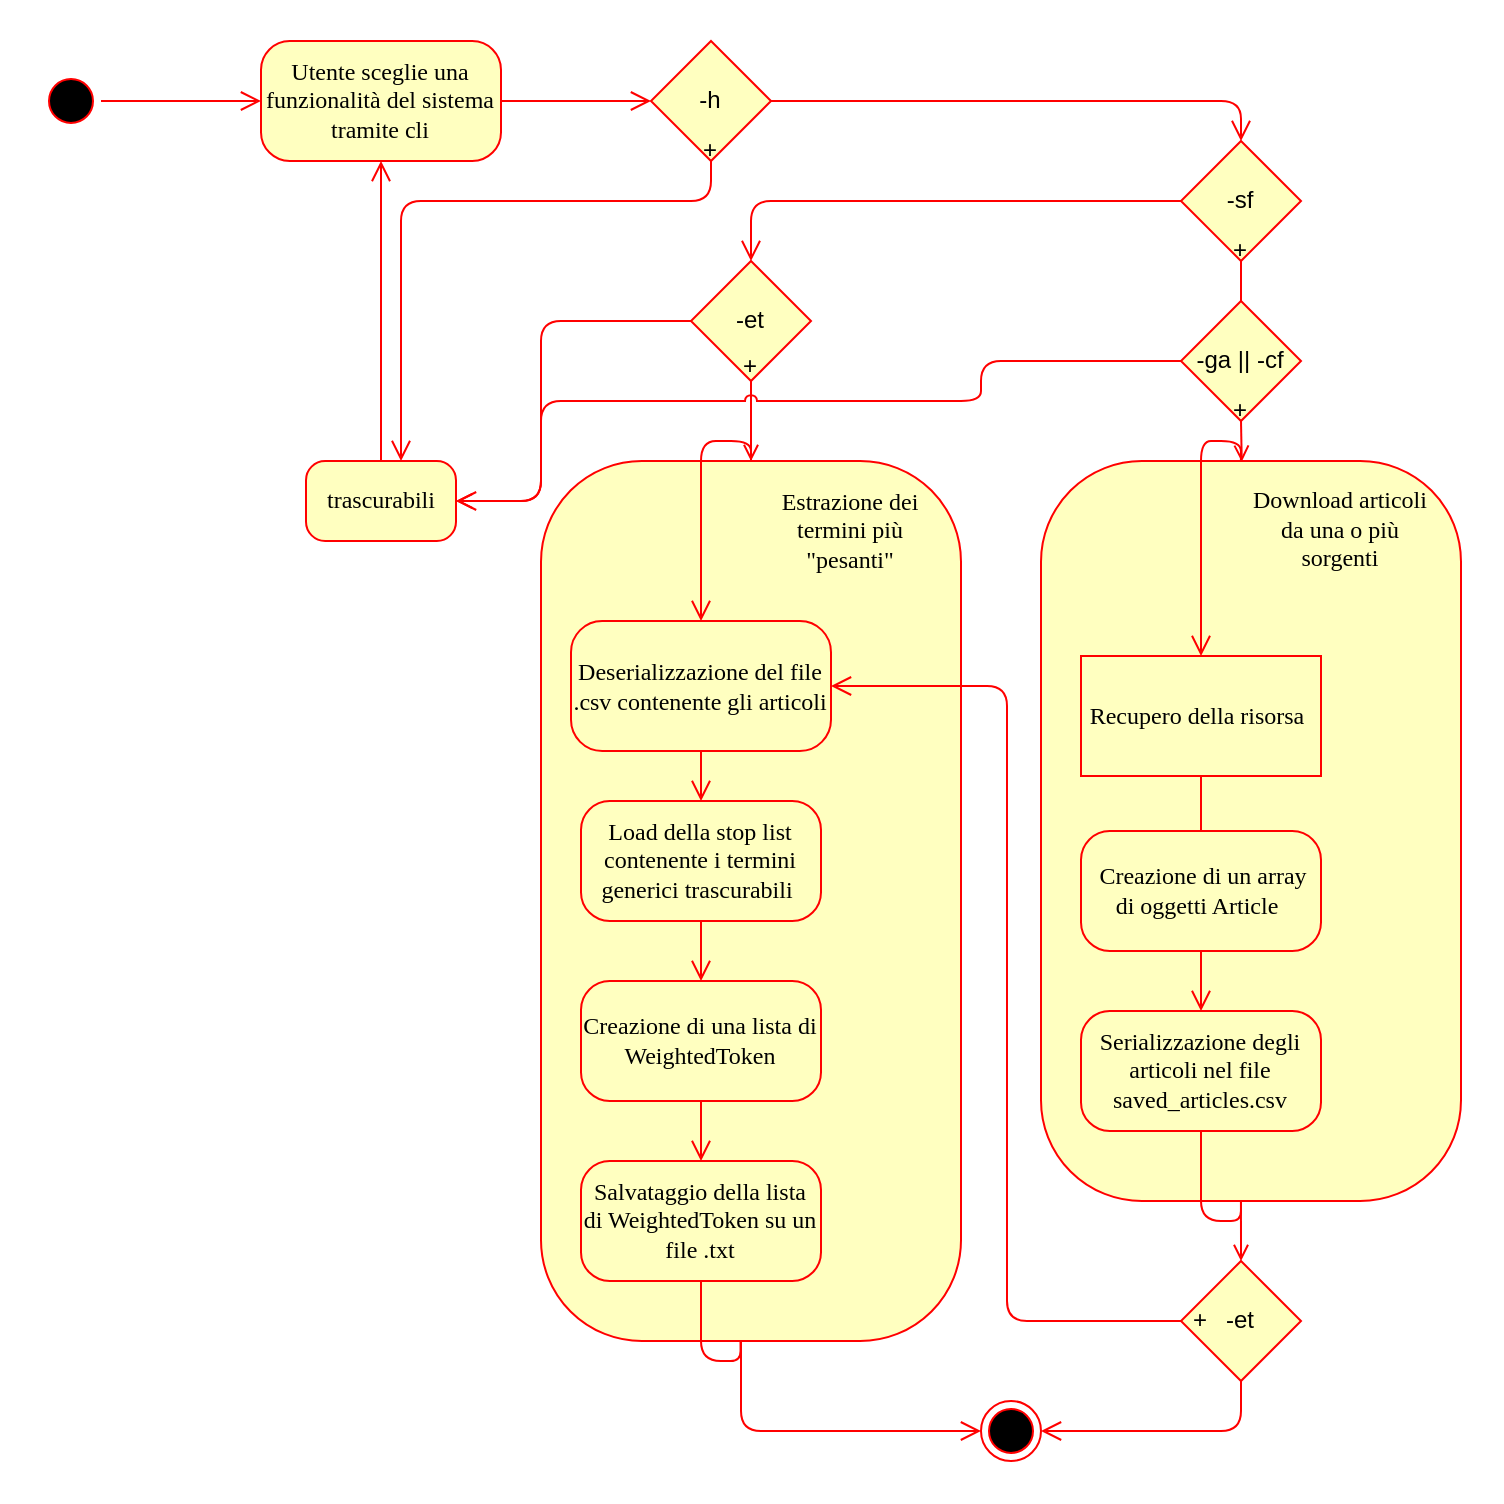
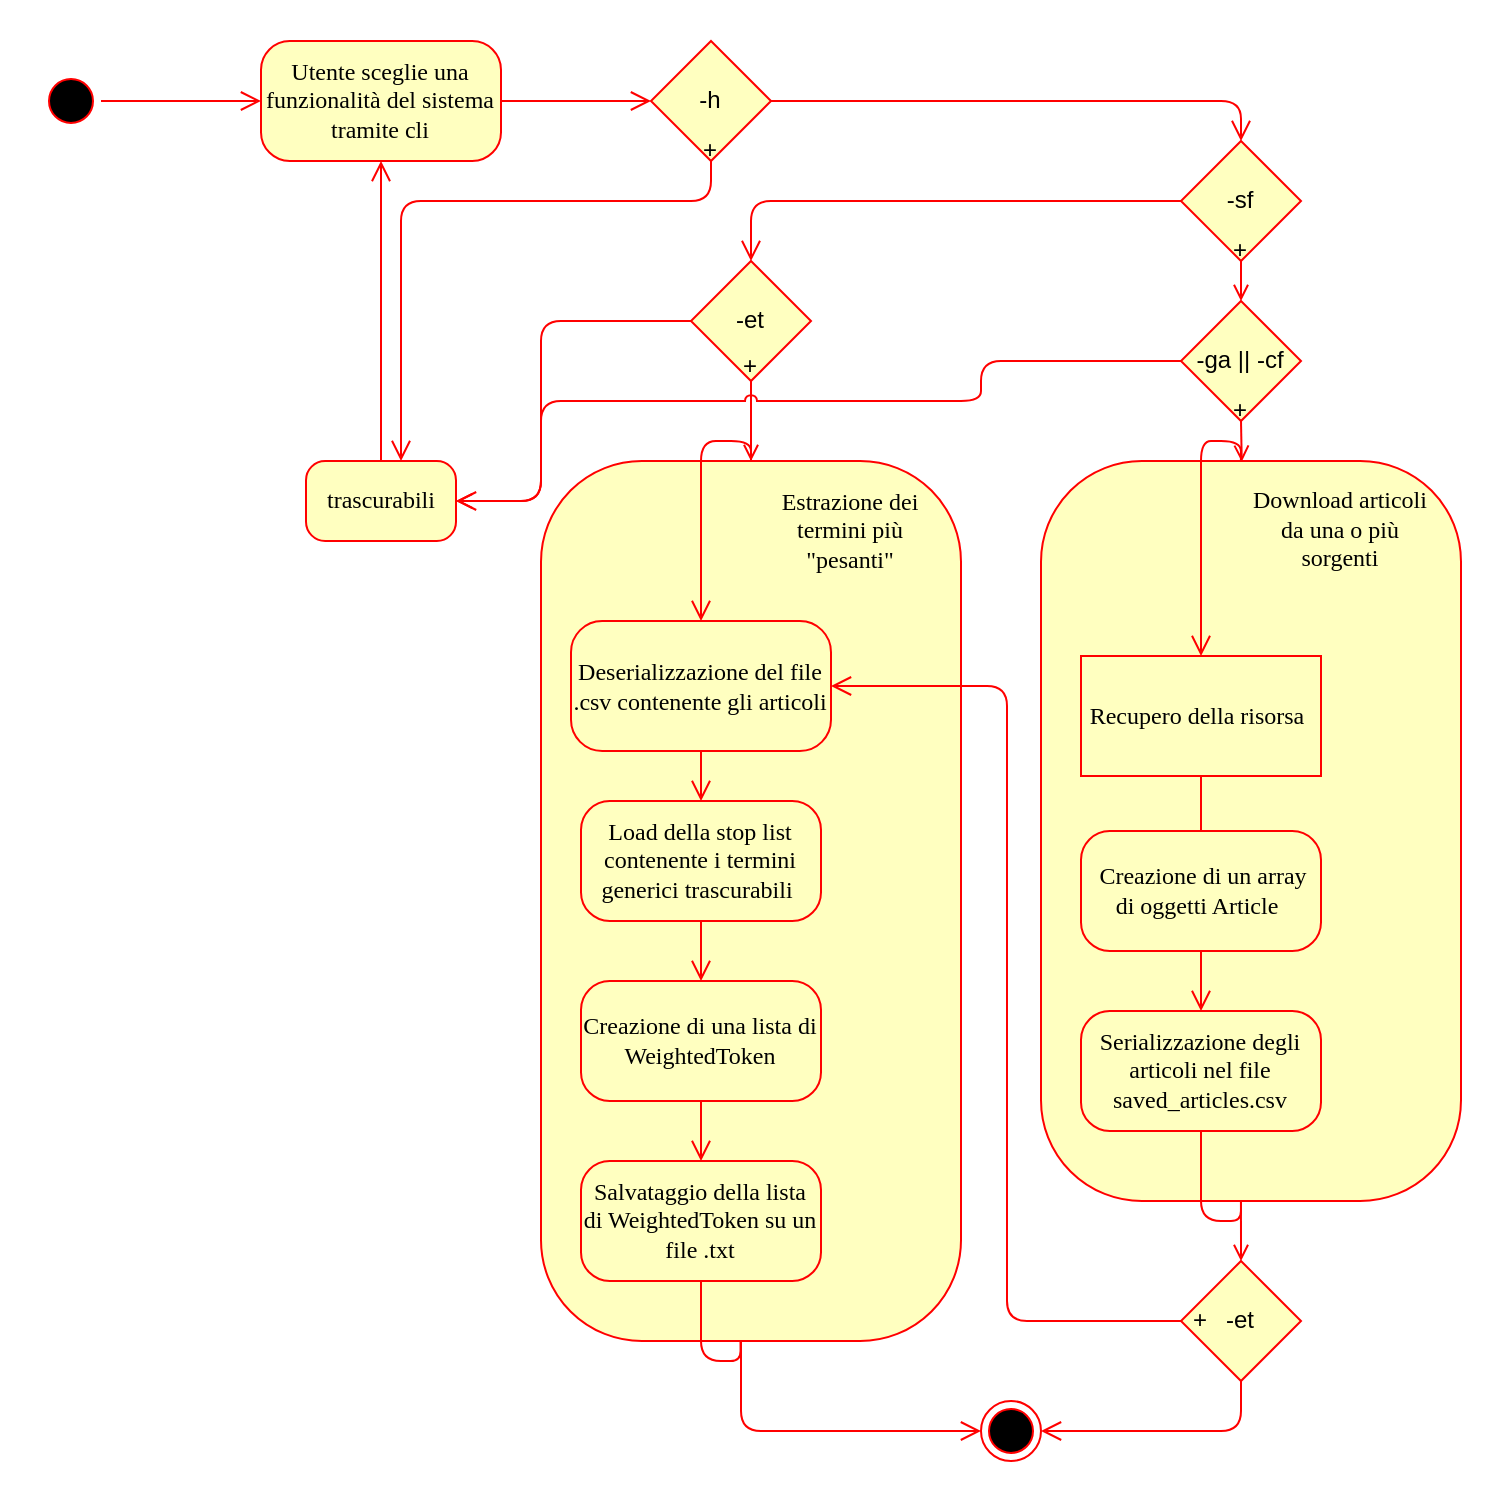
edge "-sf" -- "-ga || -cf": arrowhead none -> open
